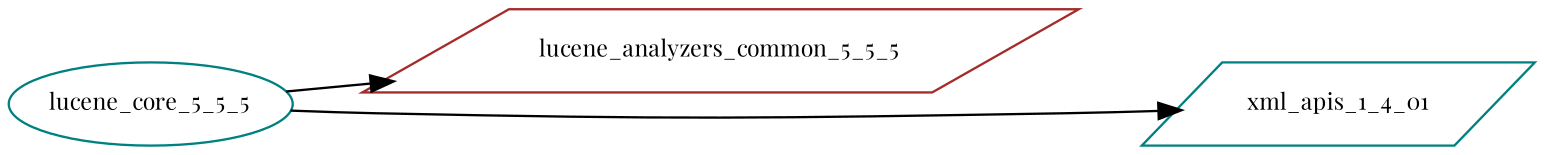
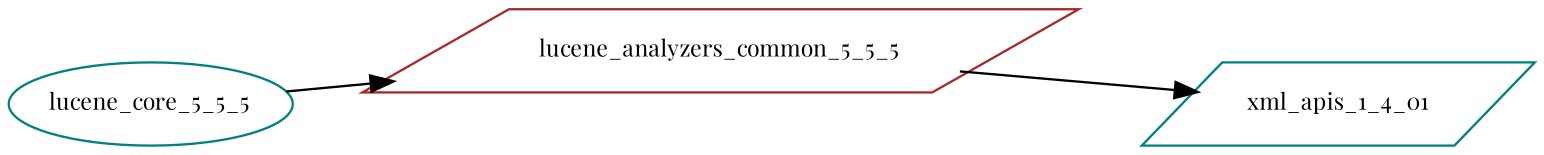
edge "lucene_core_5_5_5" -> "xml_apis_1_4_01": now "lucene_analyzers_common_5_5_5" -> "xml_apis_1_4_01"
